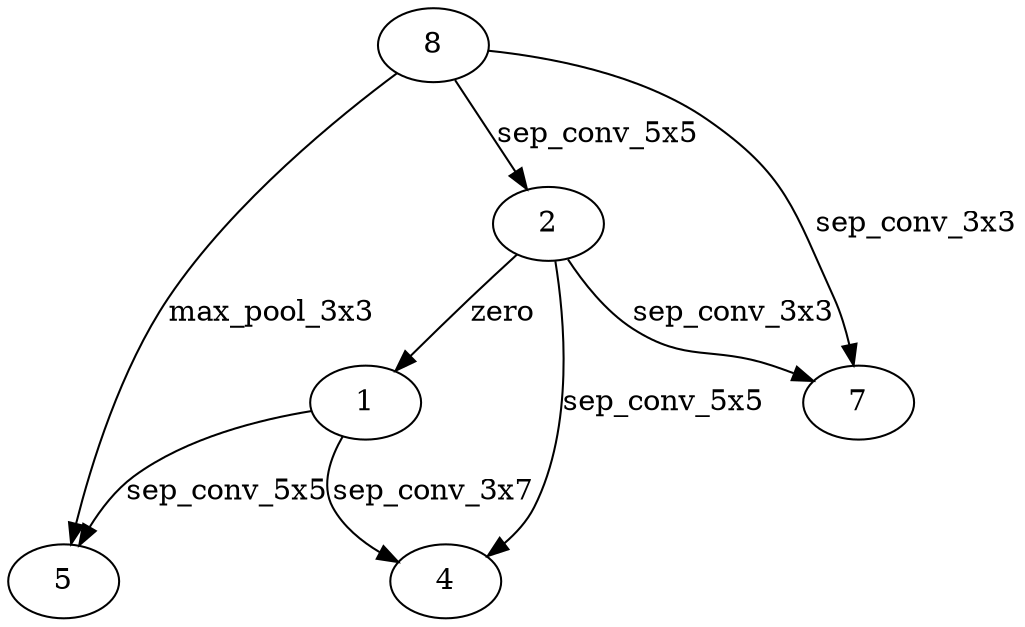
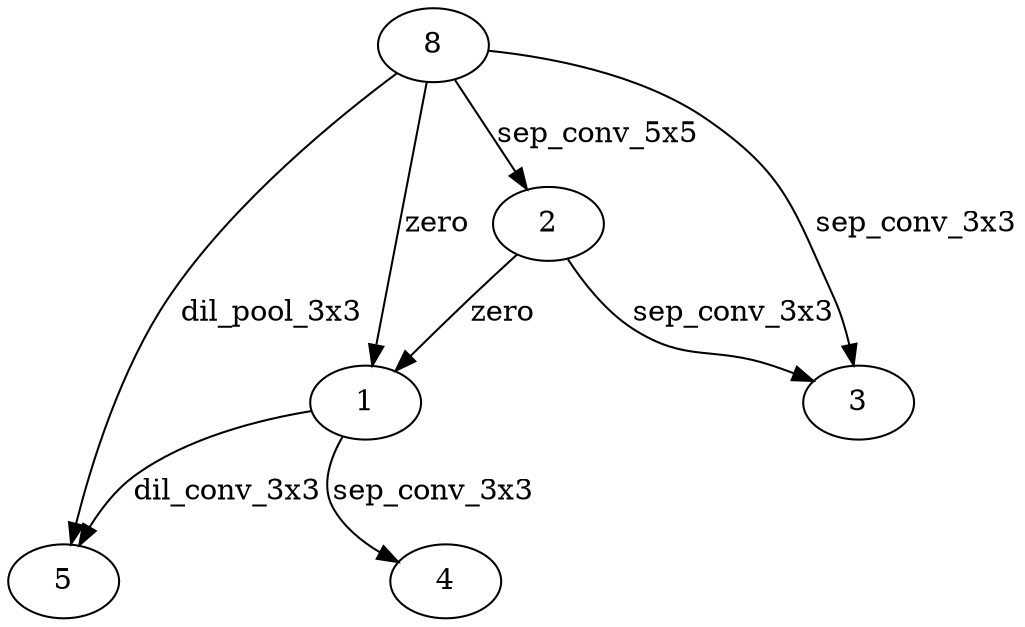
edge "8" -> "1": added, label "zero"
edge "8" -> "5": label "max_pool_3x3" -> "dil_pool_3x3"
node "7": label "7" -> "3"
edge "2" -> "4": removed, label "sep_conv_5x5"
edge "1" -> "5": label "sep_conv_5x5" -> "dil_conv_3x3"
edge "1" -> "4": label "sep_conv_3x7" -> "sep_conv_3x3"
